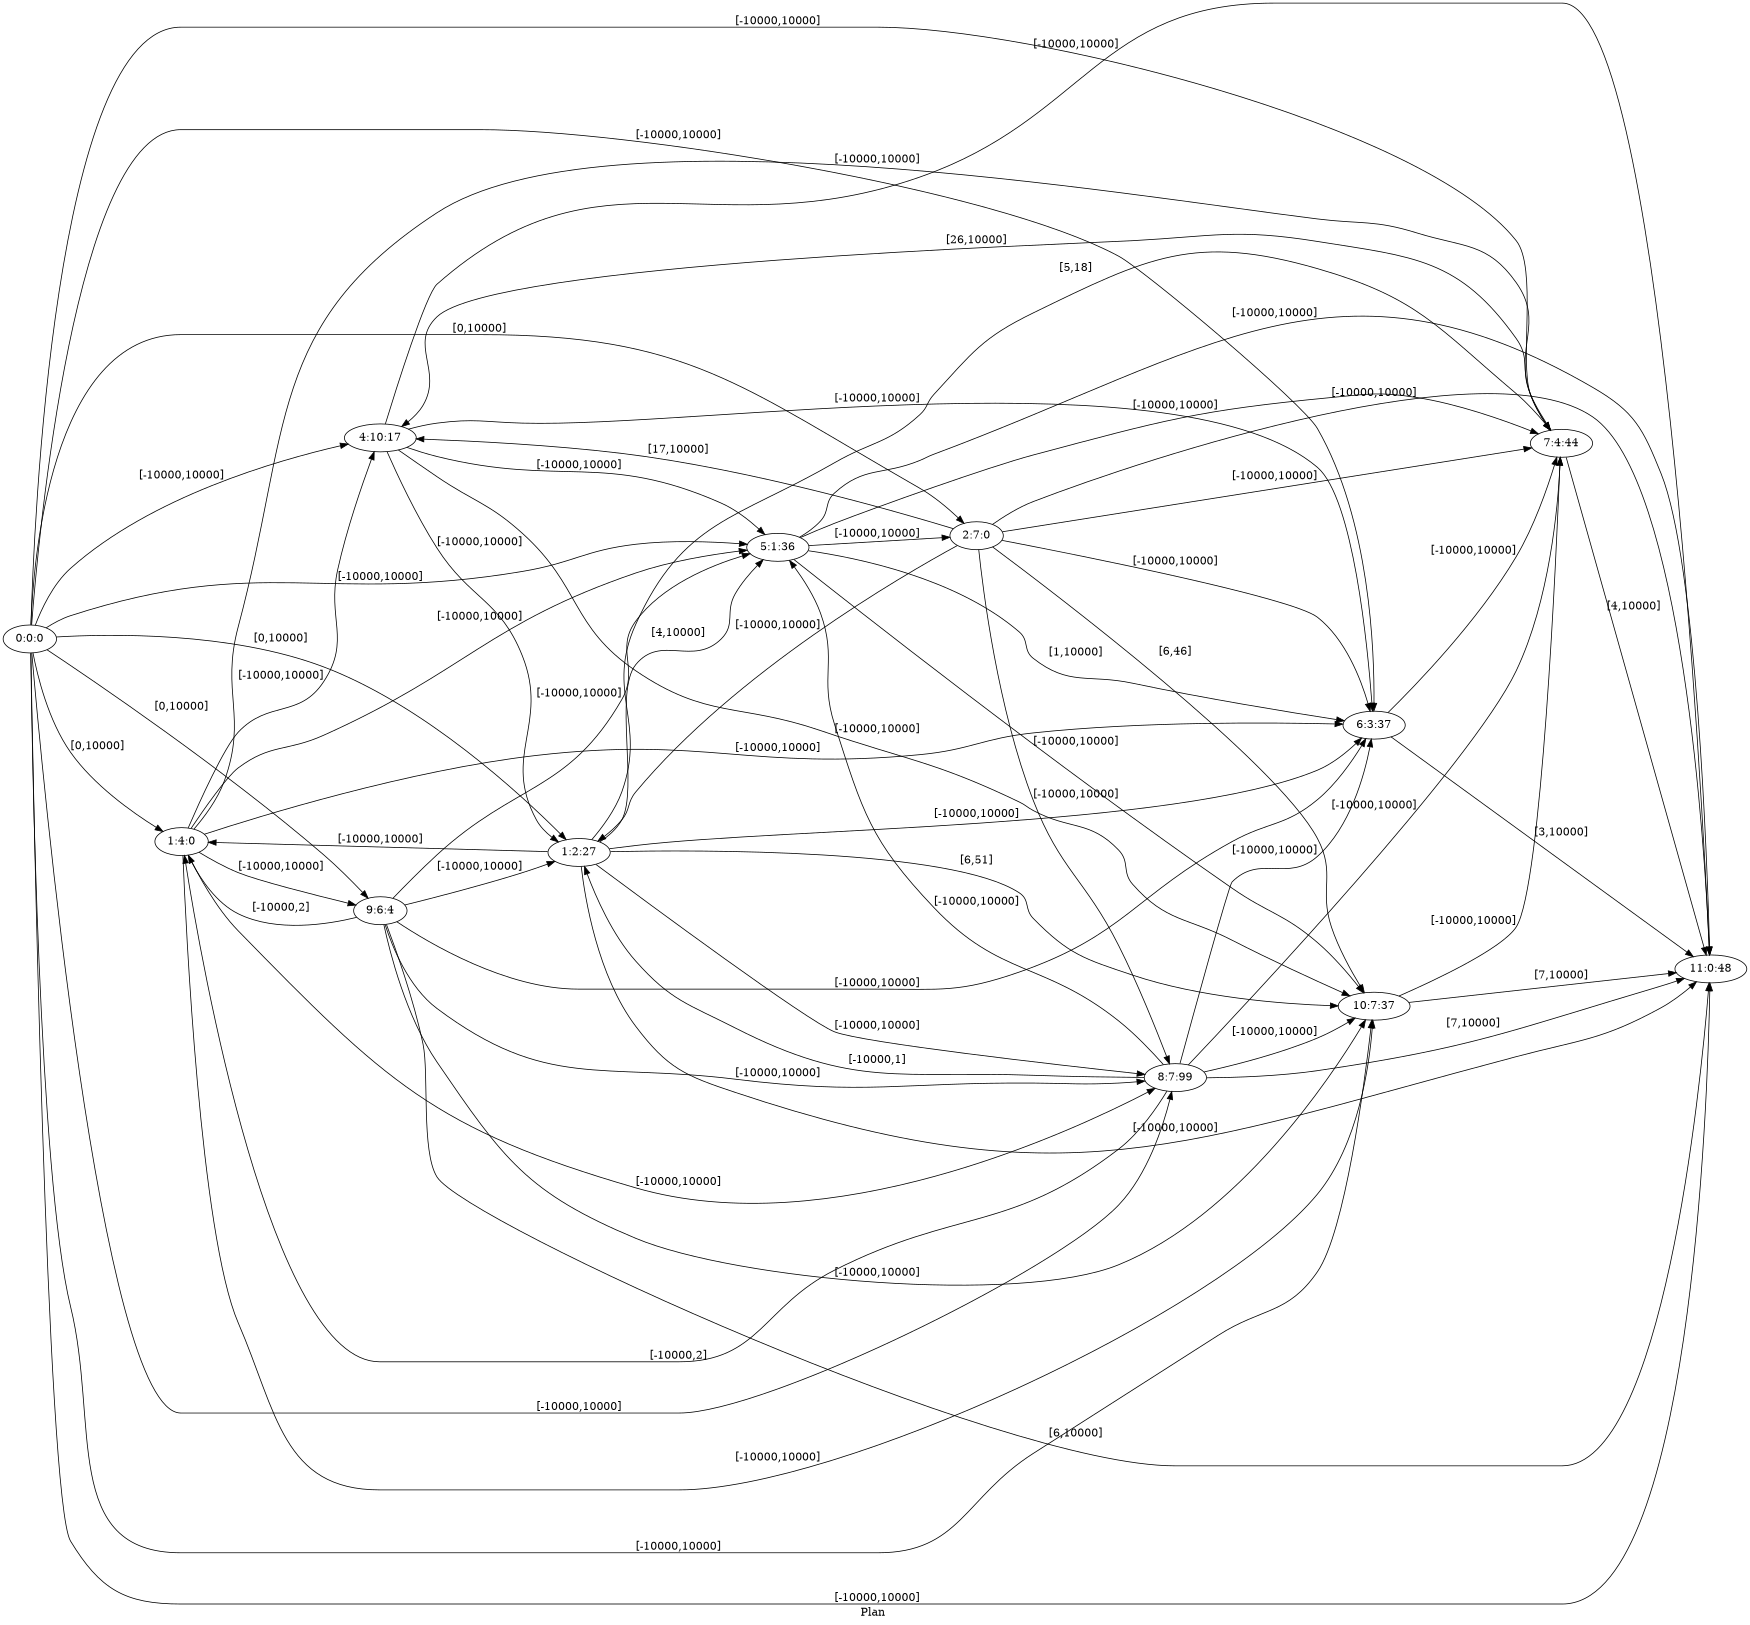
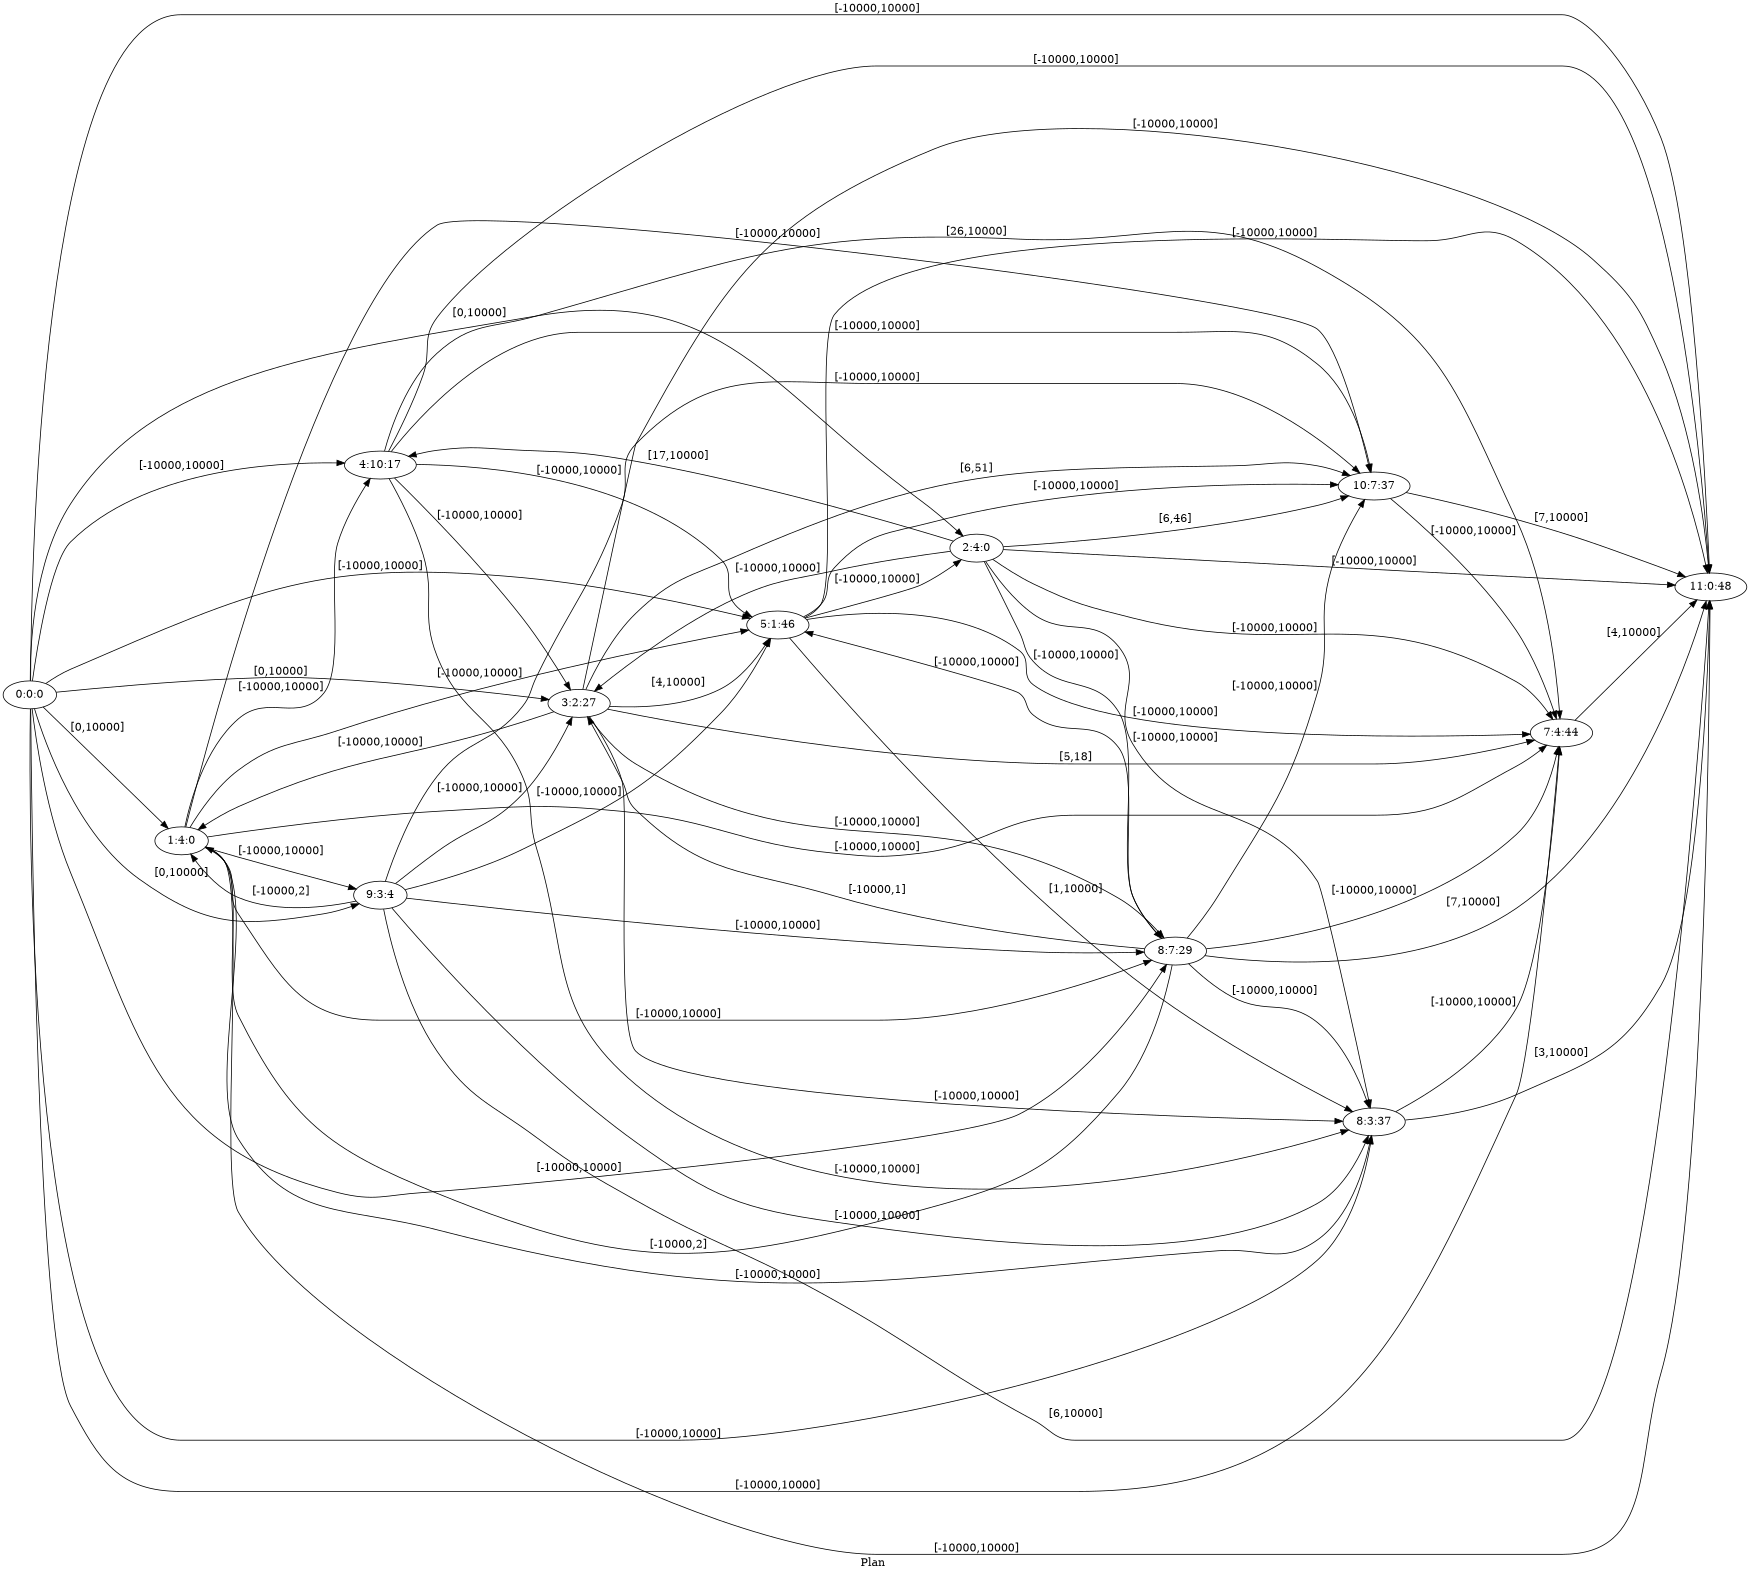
edge "7:4:44" -> "4:10:17": reversed
node "2:7:0": label "2:7:0" -> "2:4:0"
node "5:1:36": label "5:1:36" -> "5:1:46"
node "6:3:37": label "6:3:37" -> "8:3:37"
node "1:2:27": label "1:2:27" -> "3:2:27"
node "9:6:4": label "9:6:4" -> "9:3:4"
node "8:7:99": label "8:7:99" -> "8:7:29"
edge "0:0:0" -> "10:7:37": removed, label "[-10000,10000]"
edge "1:4:0" -> "11:0:48": added, label "[-10000,10000]"
